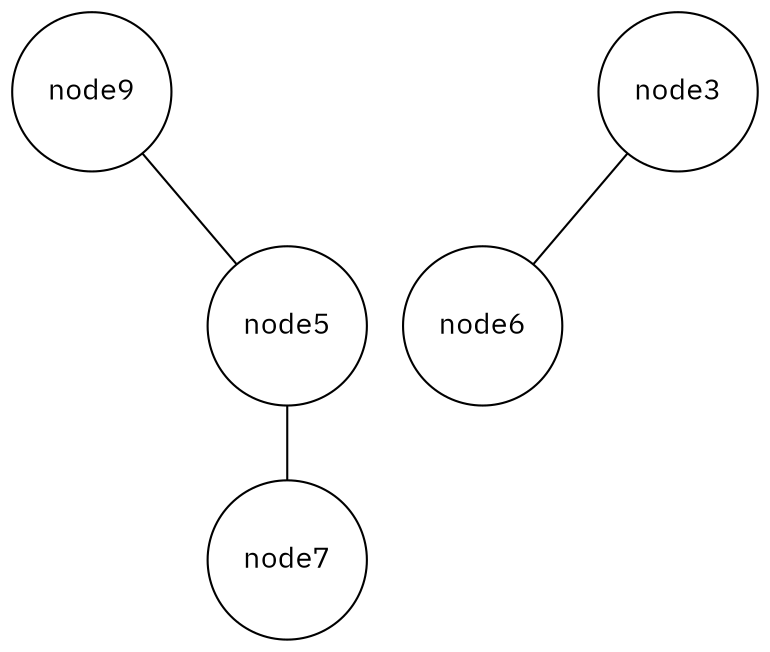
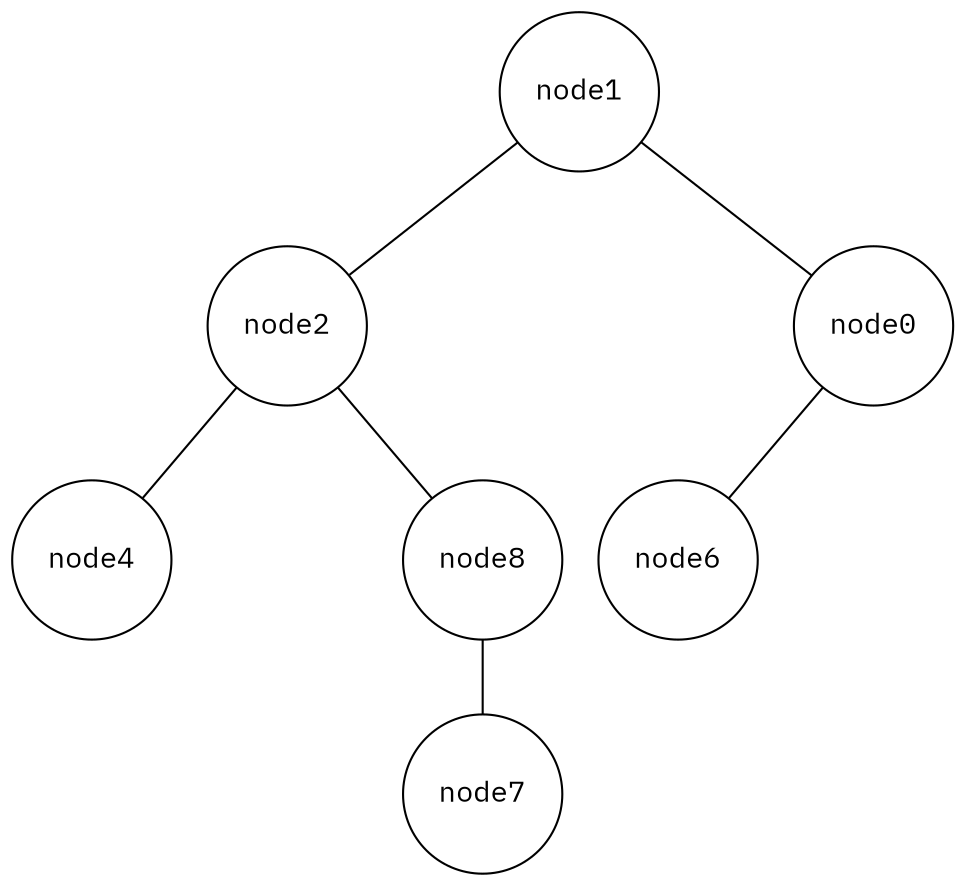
node "node9": label "node9" -> "node2"
node "node1": added
node "node3": label "node3" -> "node0"
node "node5": label "node5" -> "node8"
node "node4": added
